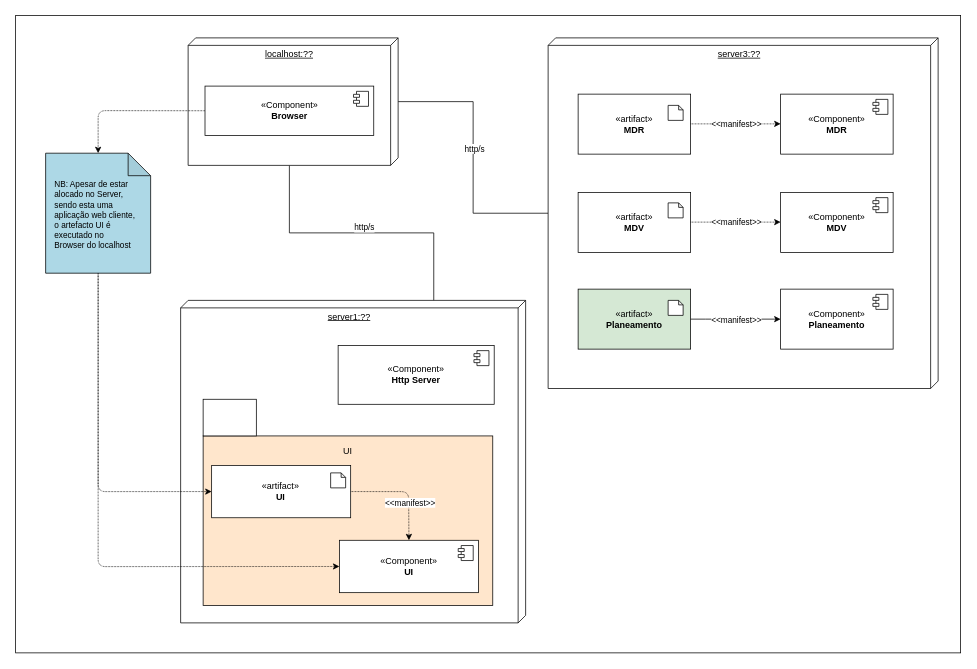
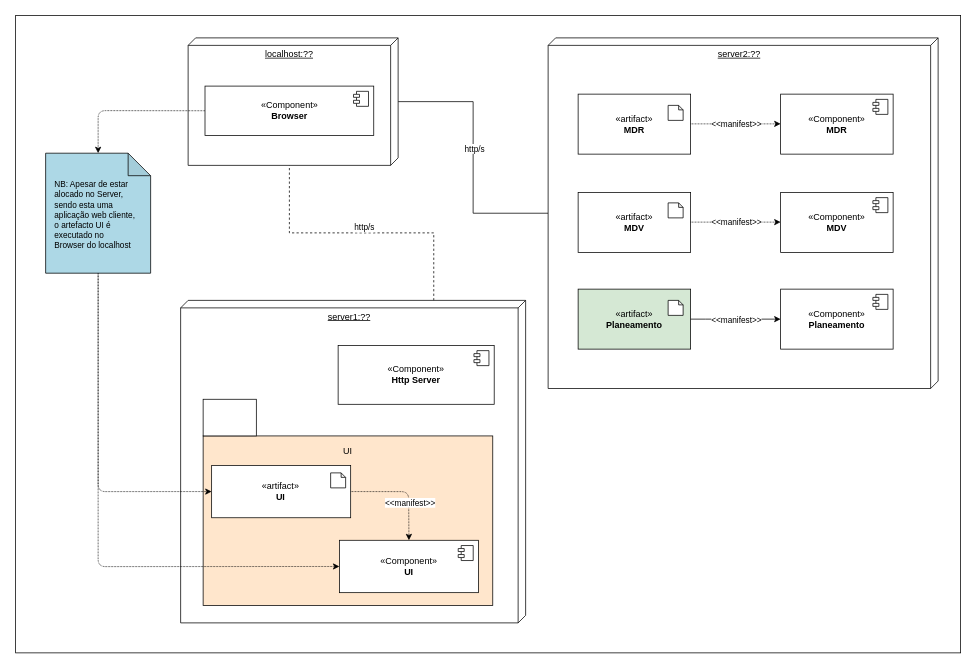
node "server3:??": label "server3:??" -> "server2:??"
edge "localhost:??" -- "server1:??": style solid -> dashed
